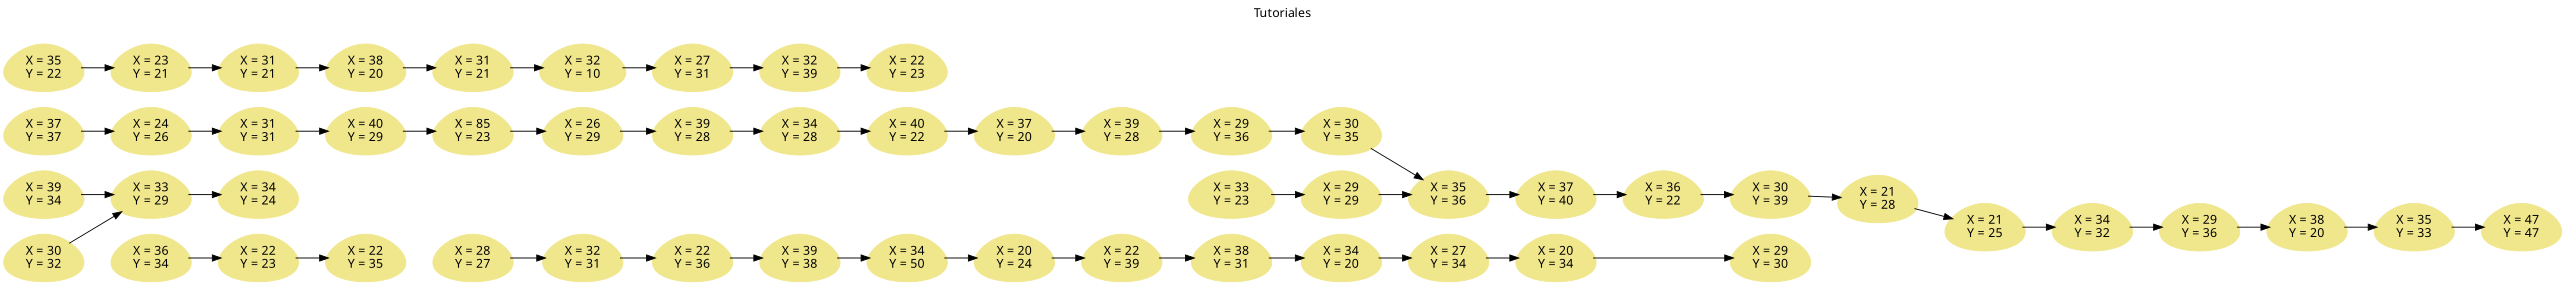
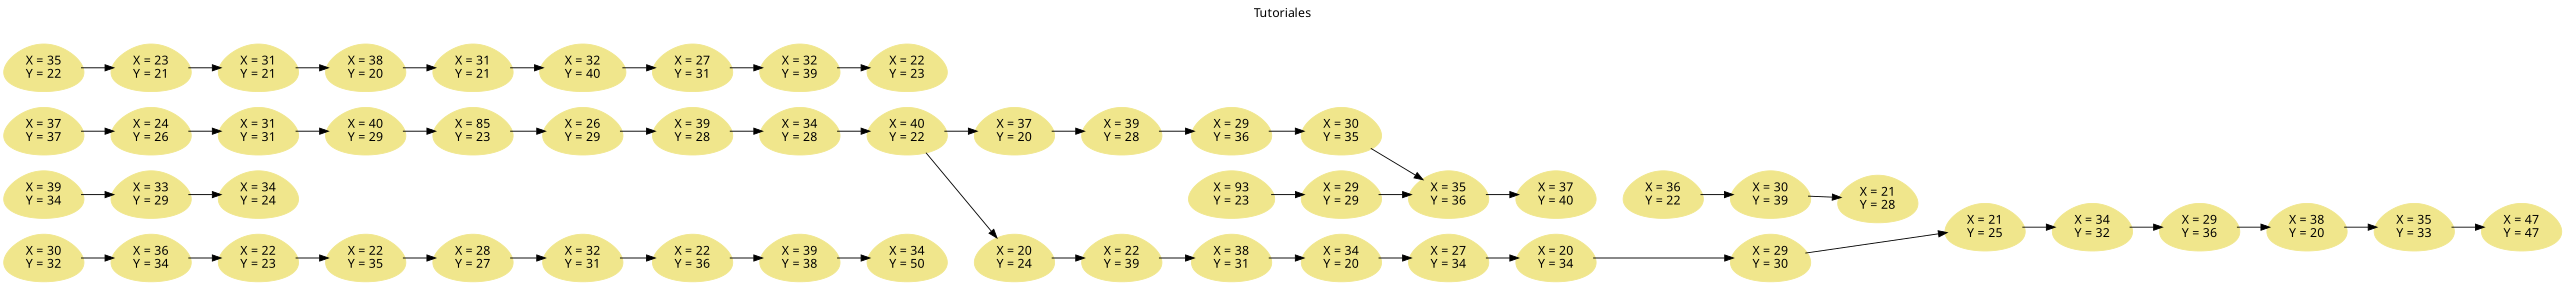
node "X = 32 Y = 10": label "X = 32 Y = 10" -> "X = 32 Y = 40"
node "X = 33 Y = 23": label "X = 33 Y = 23" -> "X = 93 Y = 23"
edge "X = 37 Y = 40" -> "X = 36 Y = 22": removed
edge "X = 21 Y = 28" -> "X = 21 Y = 25": now "X = 29 Y = 30" -> "X = 21 Y = 25"
edge "X = 30 Y = 32" -> "X = 33 Y = 29": now "X = 30 Y = 32" -> "X = 36 Y = 34"
edge "X = 22 Y = 35" -> "X = 28 Y = 27": added
edge "X = 34 Y = 50" -> "X = 20 Y = 24": now "X = 40 Y = 22" -> "X = 20 Y = 24"
